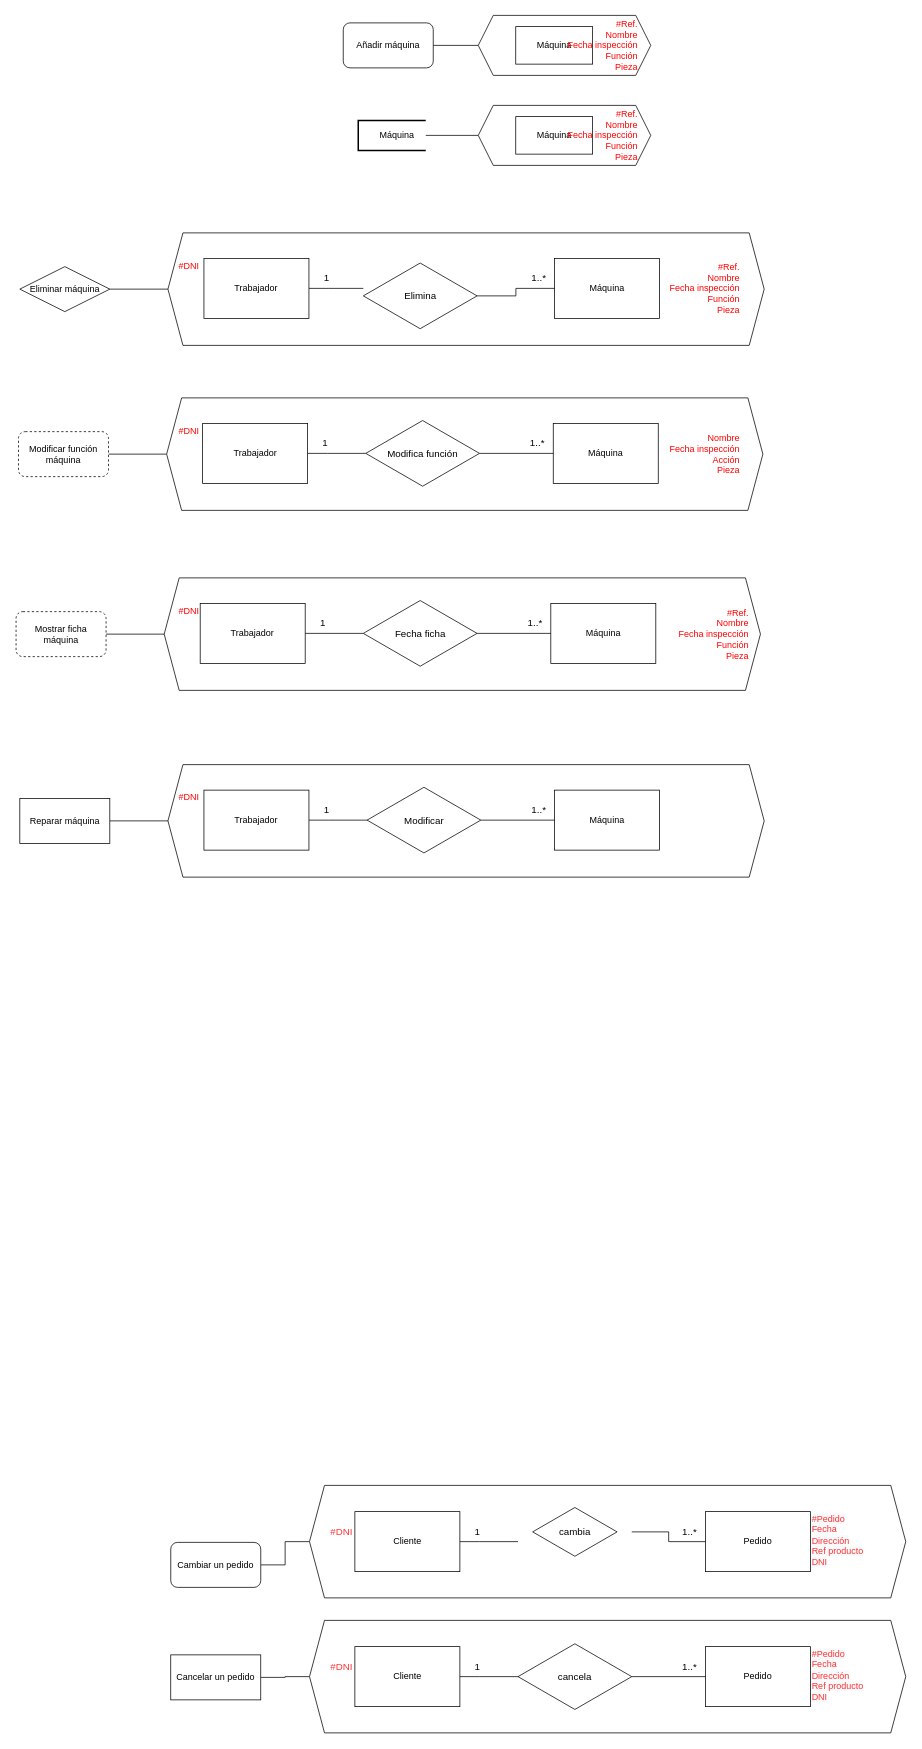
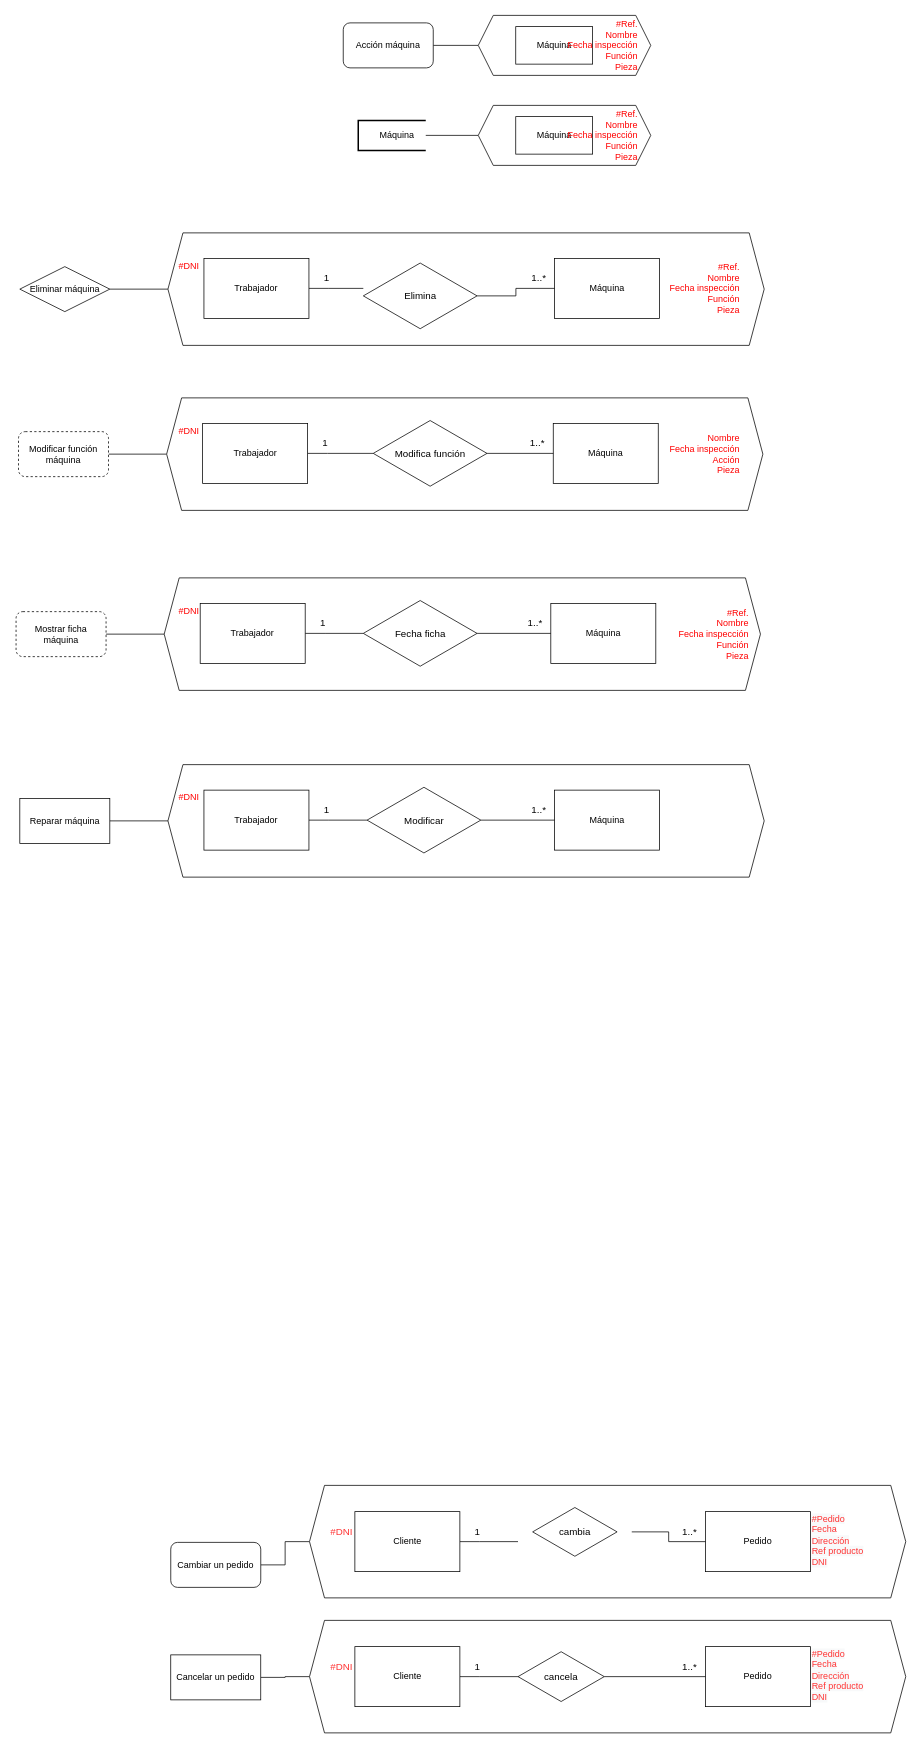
node "Añadir máquina": label "Añadir máquina" -> "Acción máquina"
node "Modifica función": moved (423, 453) -> (430, 453)
node "cancela": size 114x68 -> 86x68
